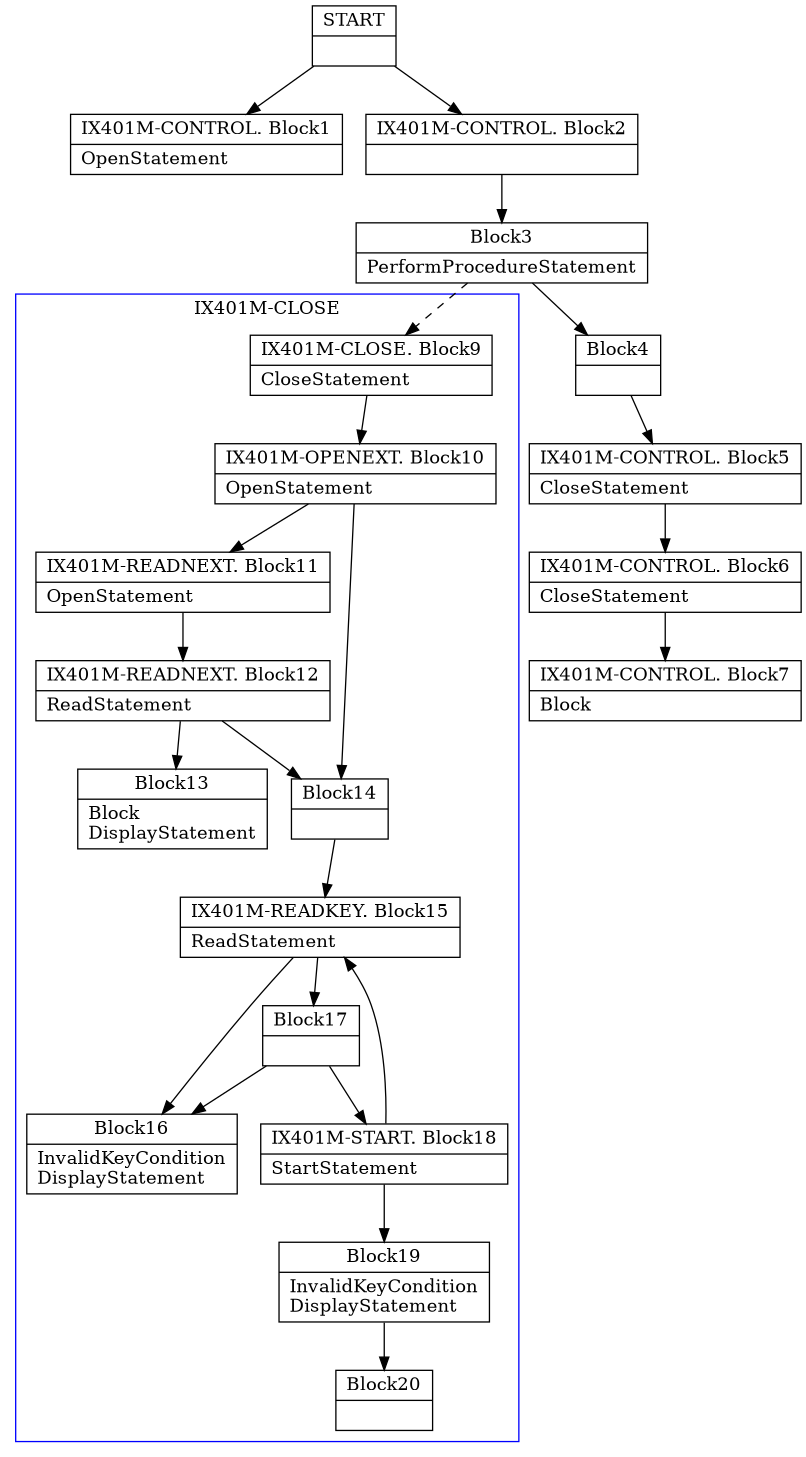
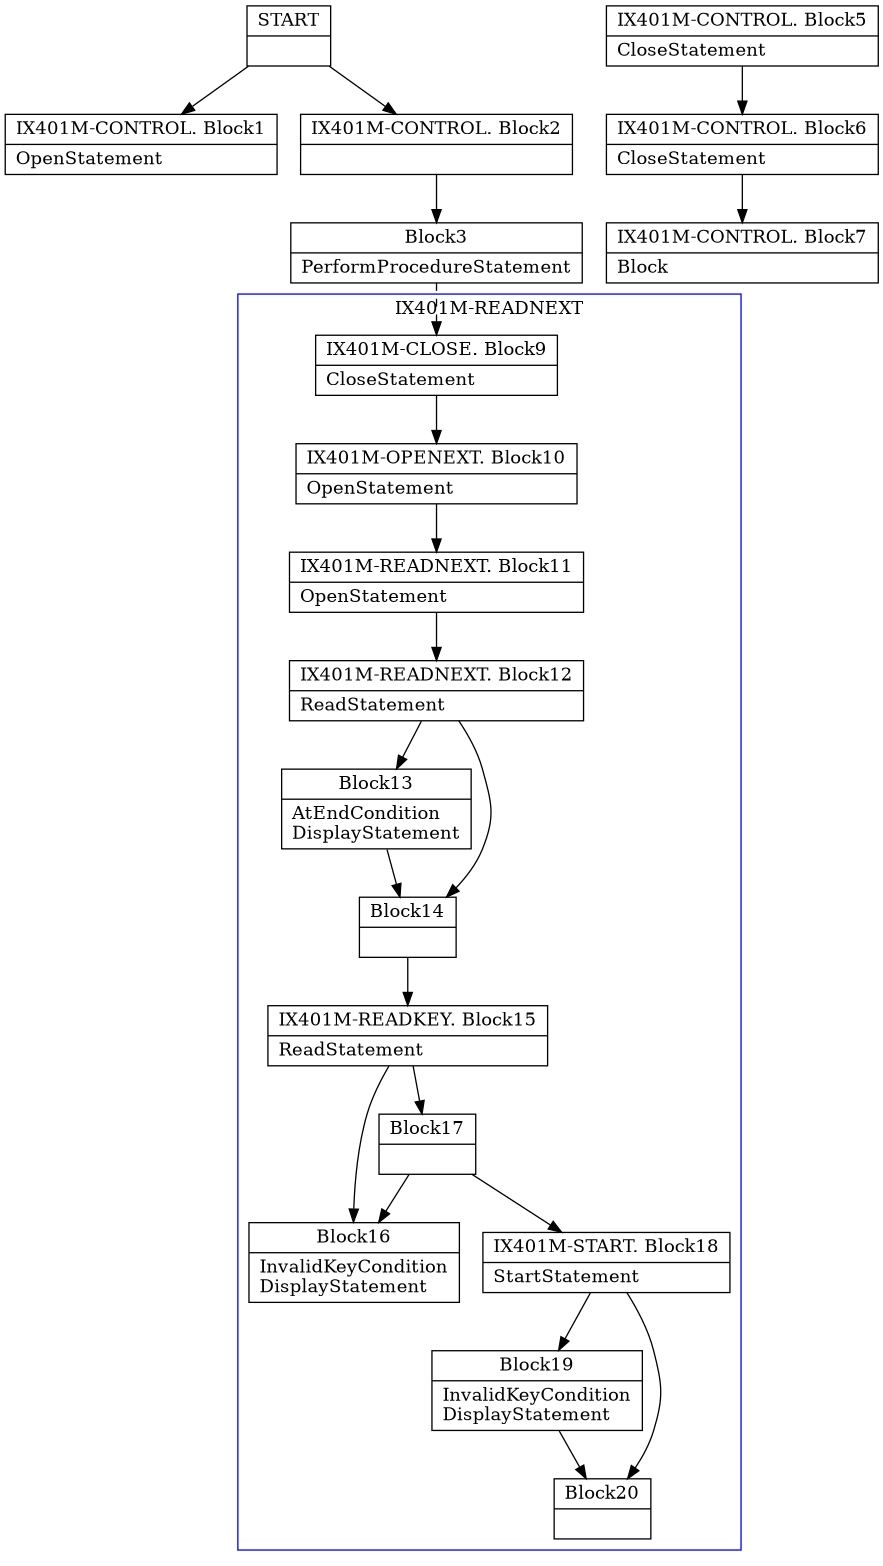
cluster "IX401M-CLOSE": label "IX401M-CLOSE" -> "IX401M-READNEXT"
node "Block4": removed
edge "IX401M-OPENEXT. Block10" -> "Block14": now "Block13" -> "Block14"
node "Block13": text "Block" -> "AtEndCondition"
edge "IX401M-START. Block18" -> "IX401M-READKEY. Block15": now "IX401M-START. Block18" -> "Block20"
